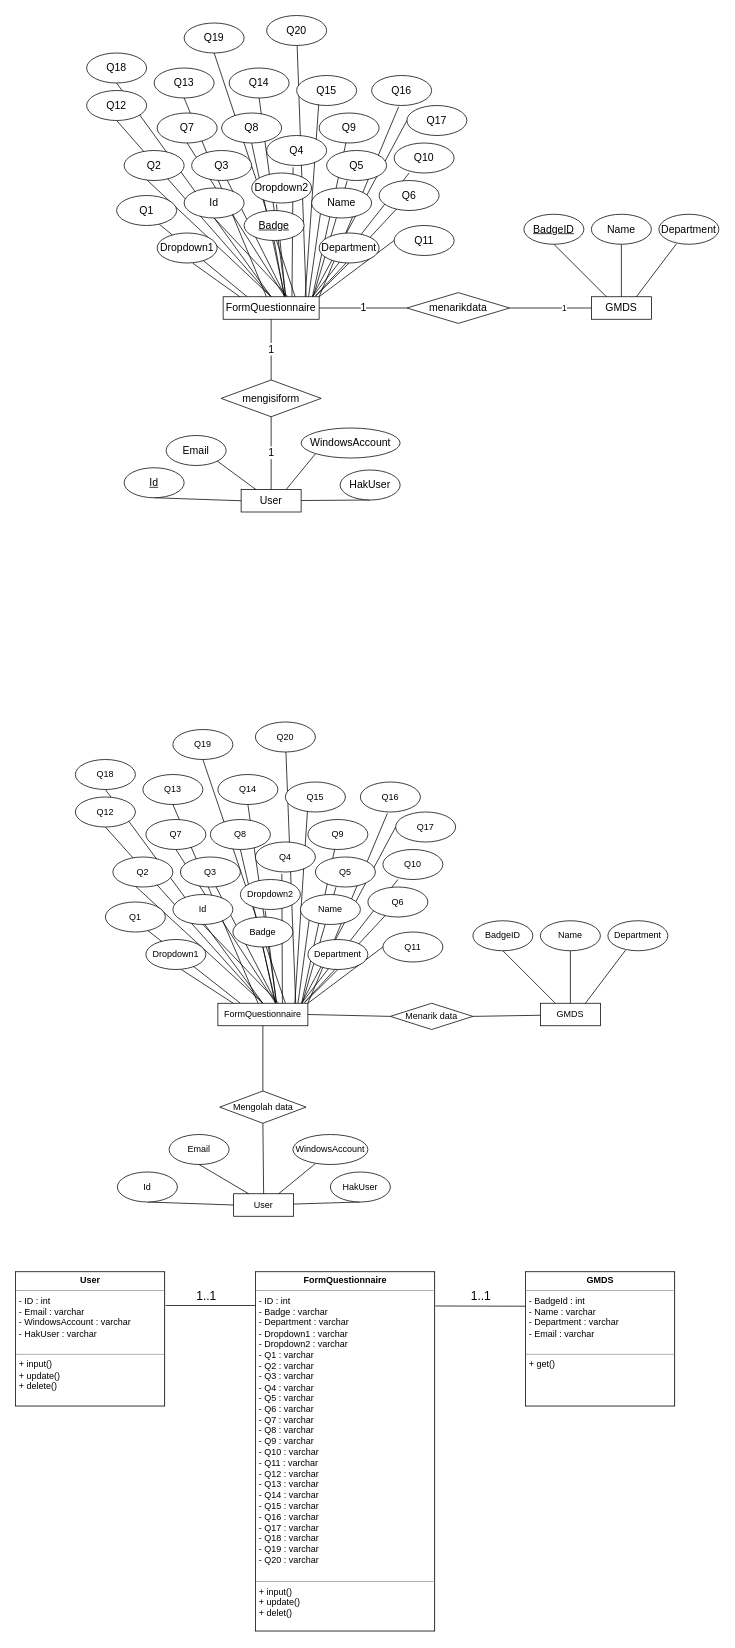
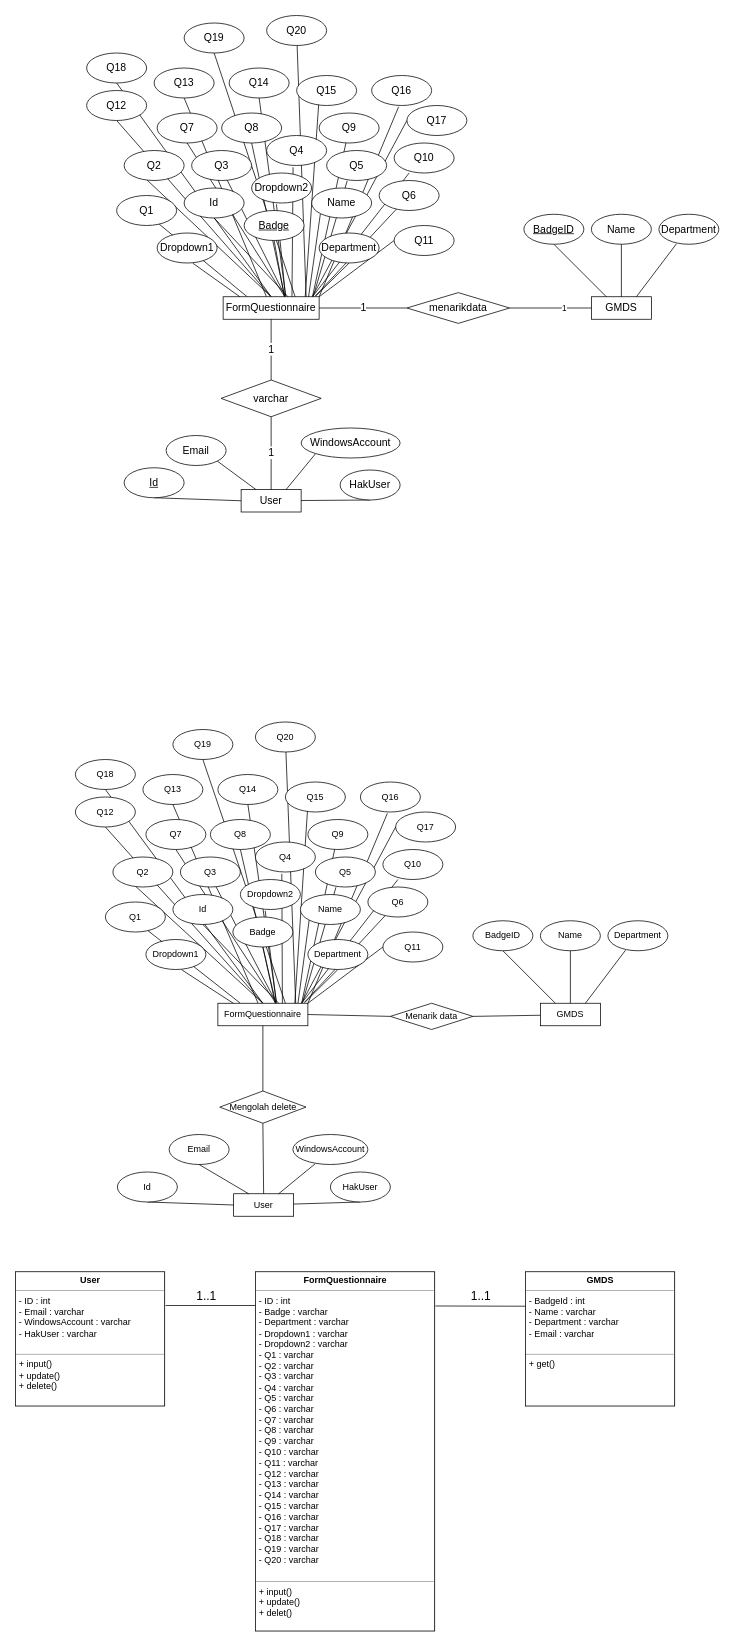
node "mengisiform": label "mengisiform" -> "varchar"
node "Mengolah data": label "Mengolah data" -> "Mengolah delete"
